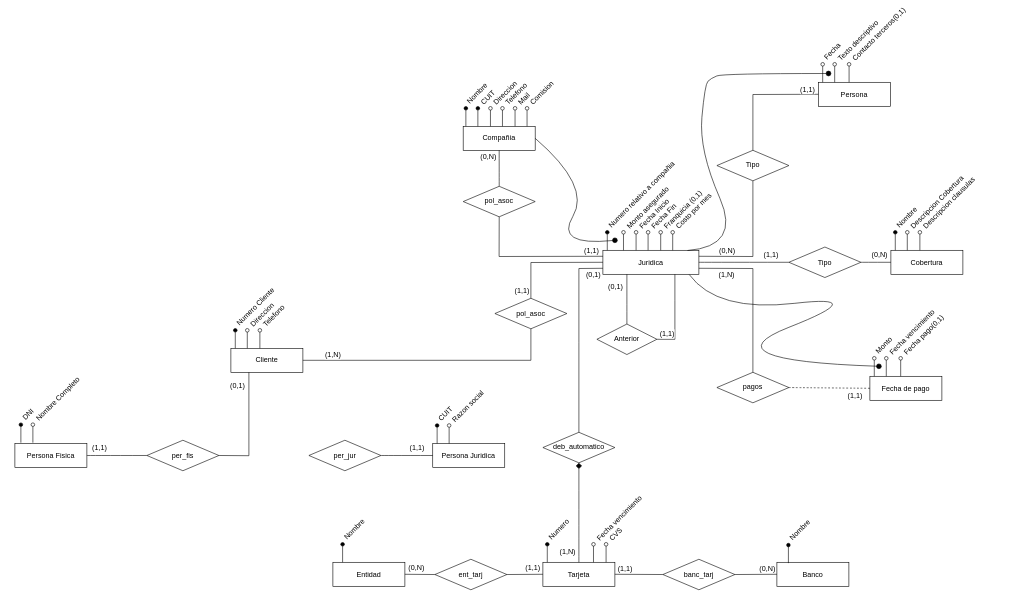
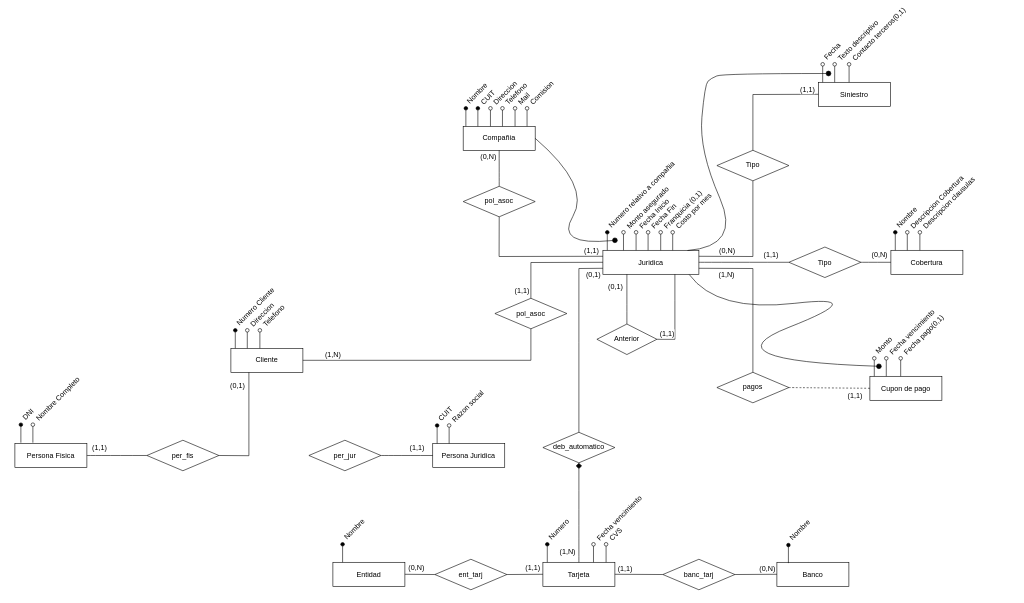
node "Persona": label "Persona" -> "Siniestro"
node "Fecha de pago": label "Fecha de pago" -> "Cupon de pago"
